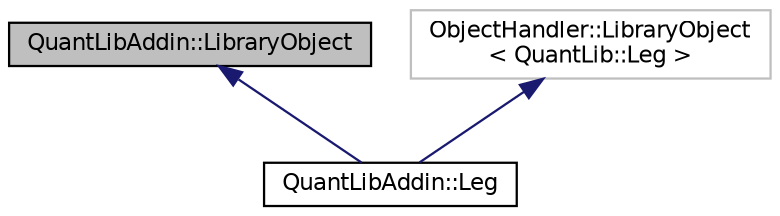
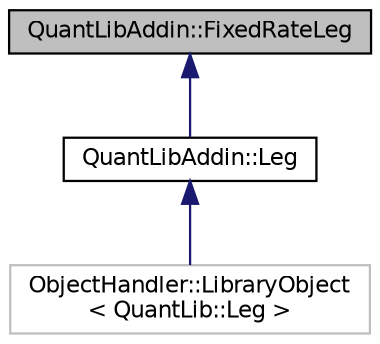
node "QuantLibAddin::LibraryObject": label "QuantLibAddin::LibraryObject" -> "QuantLibAddin::FixedRateLeg"
edge "QuantLibAddin::Leg" -> "ObjectHandler::LibraryObject < QuantLib::Leg >": reversed
